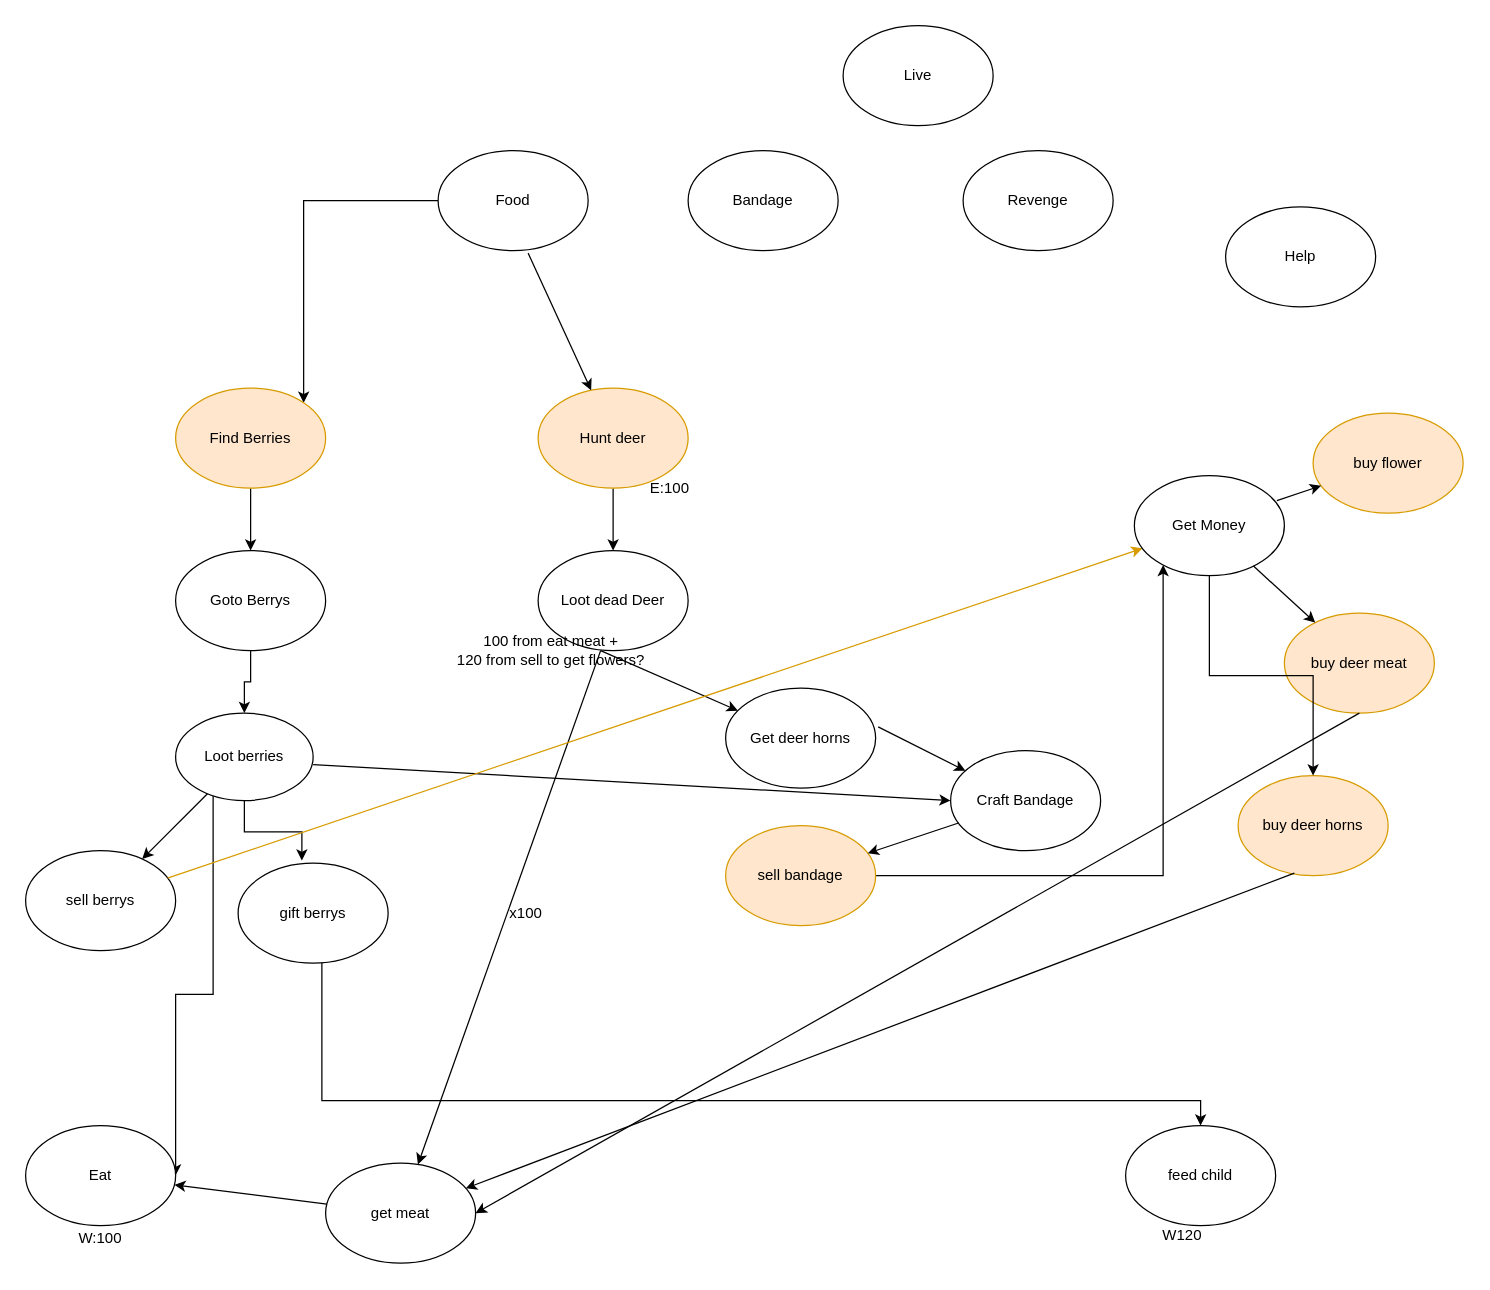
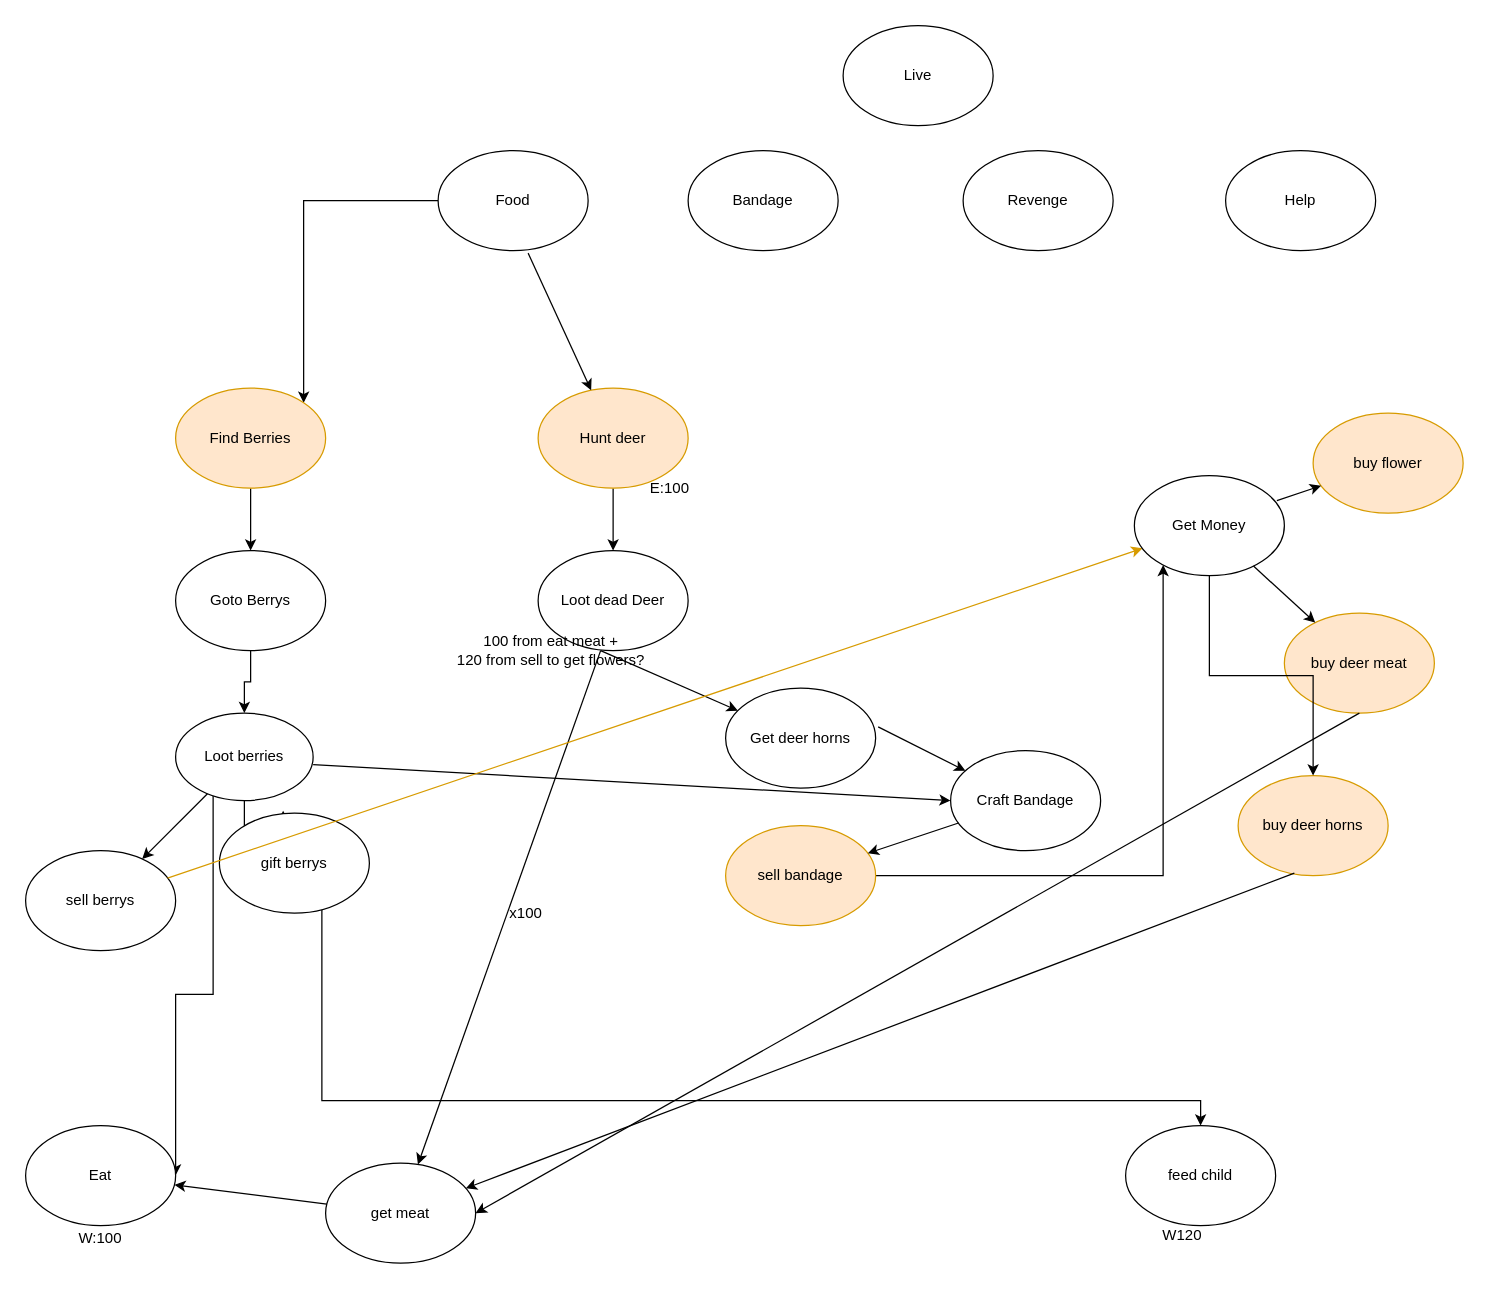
node "Help": moved (1301, 257) -> (1301, 201)
node "gift berrys": moved (313, 913) -> (294, 863)
